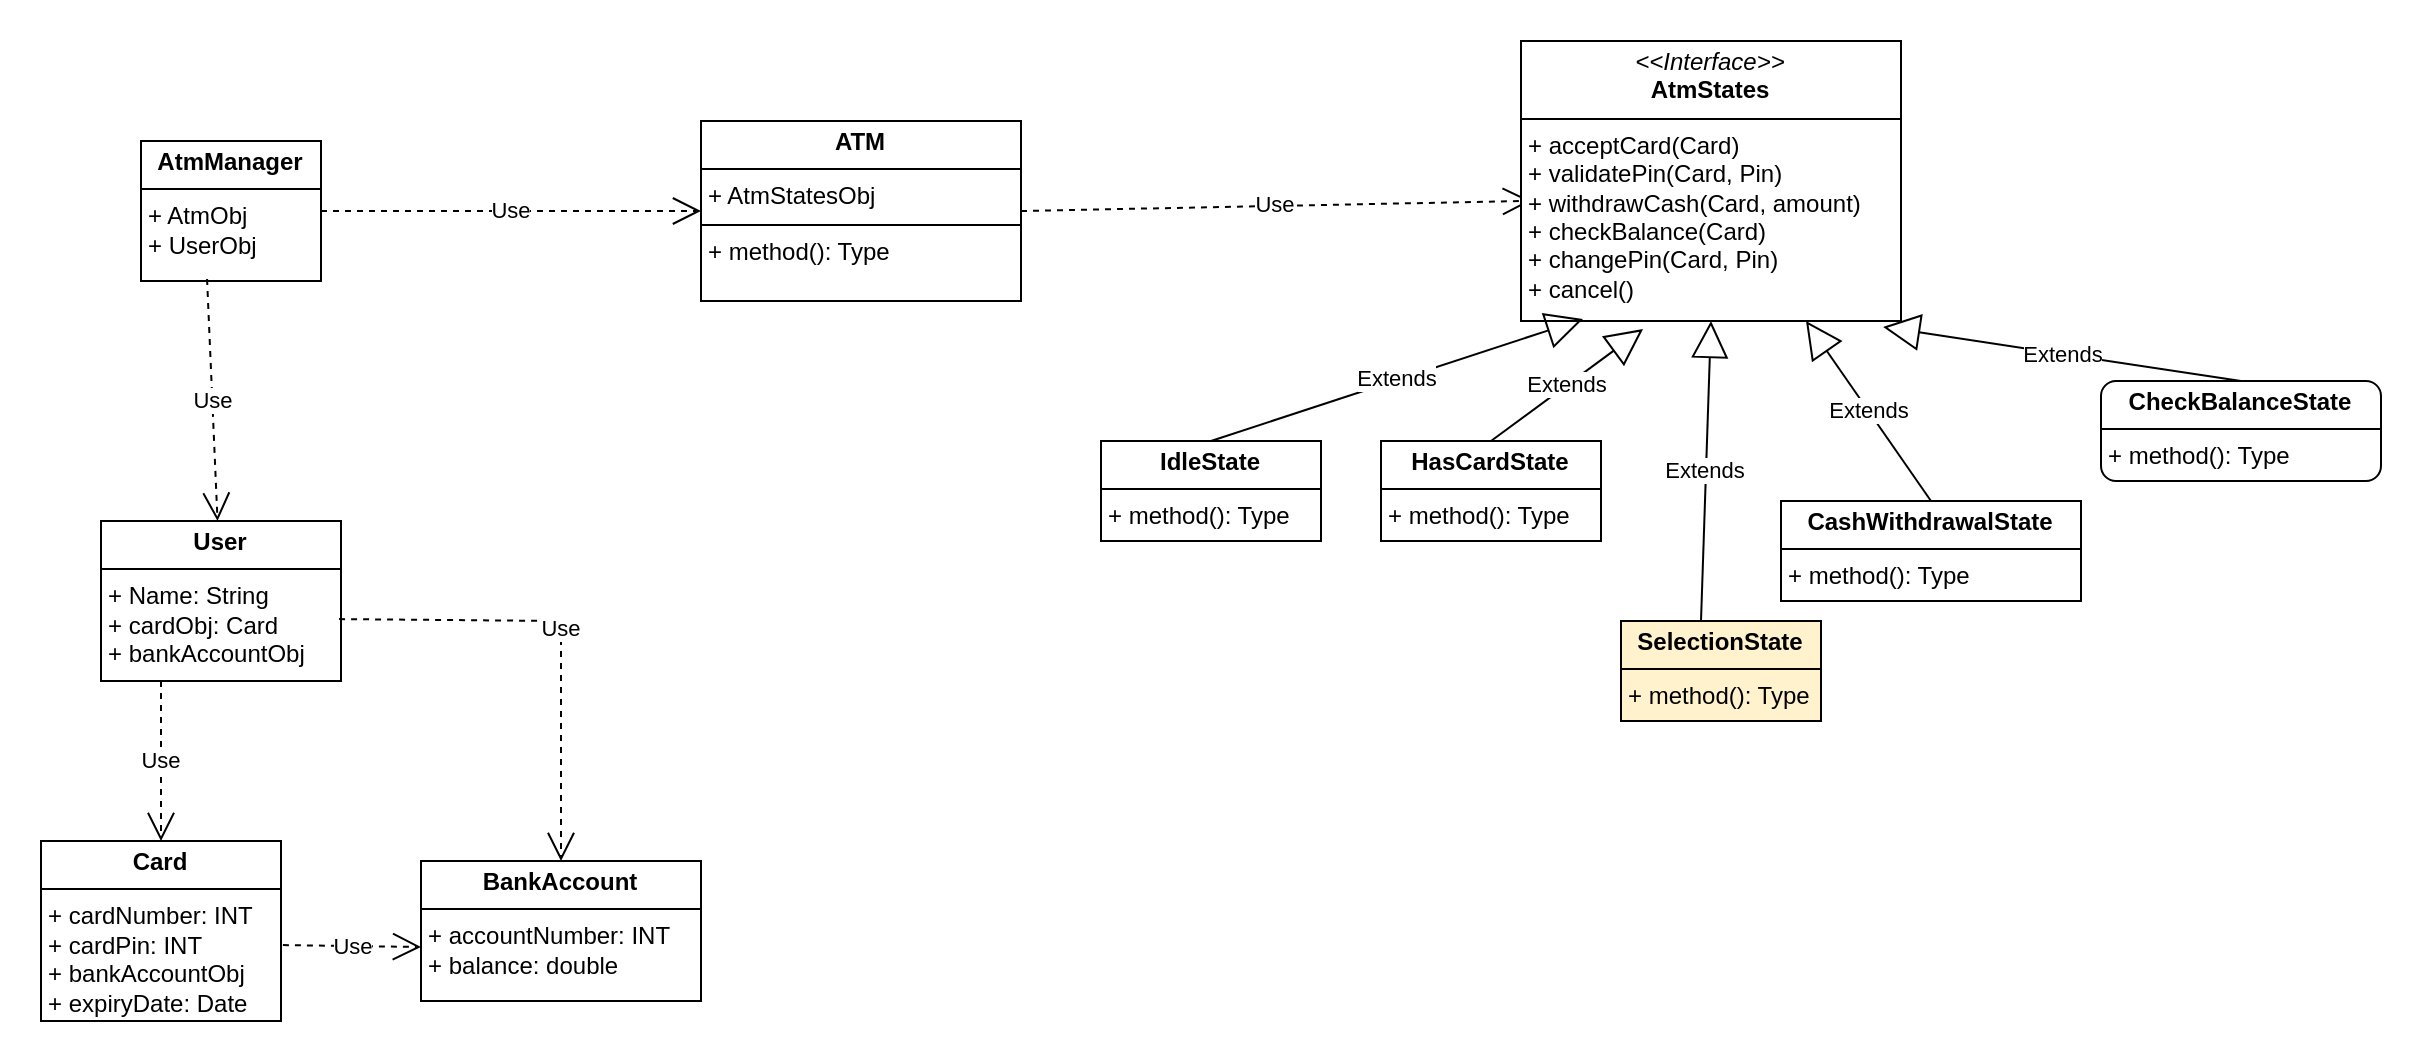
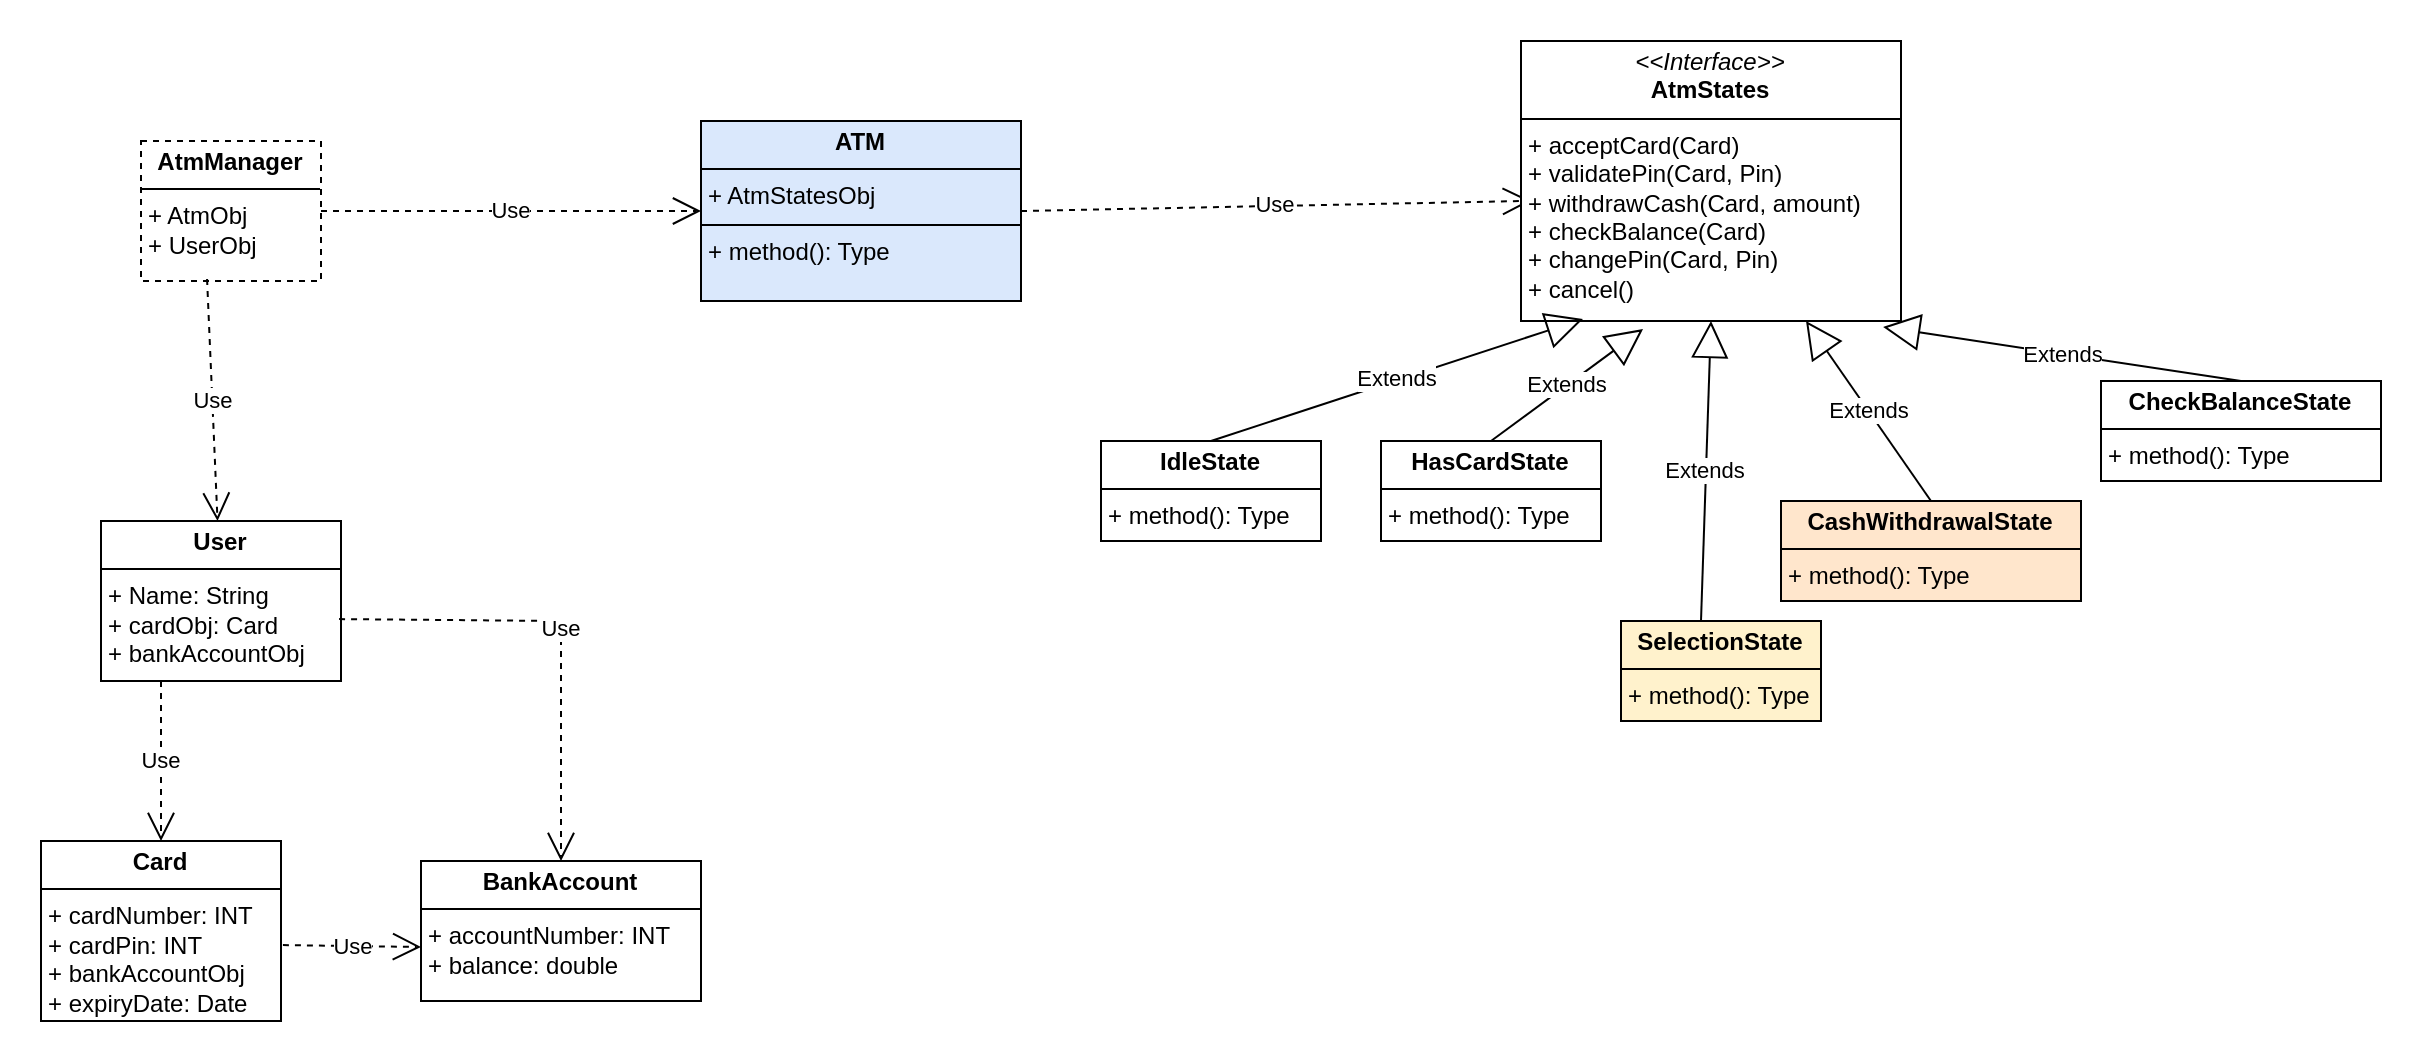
node "AtmManager + AtmObj + UserObj": style solid -> dashed
node "ATM + AtmStatesObj + method(): Type": fillcolor #ffffff -> #dae8fc
node "CheckBalanceState + method(): Type": shape rounded rectangle -> rectangle
node "CashWithdrawalState + method(): Type": fillcolor #ffffff -> #ffe6cc
